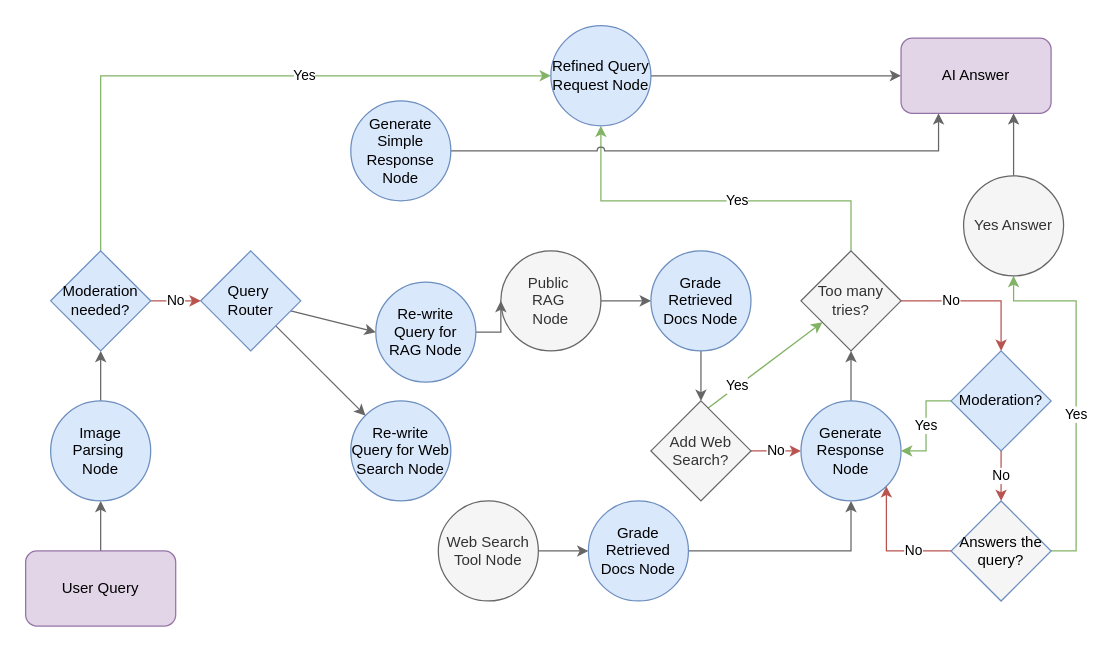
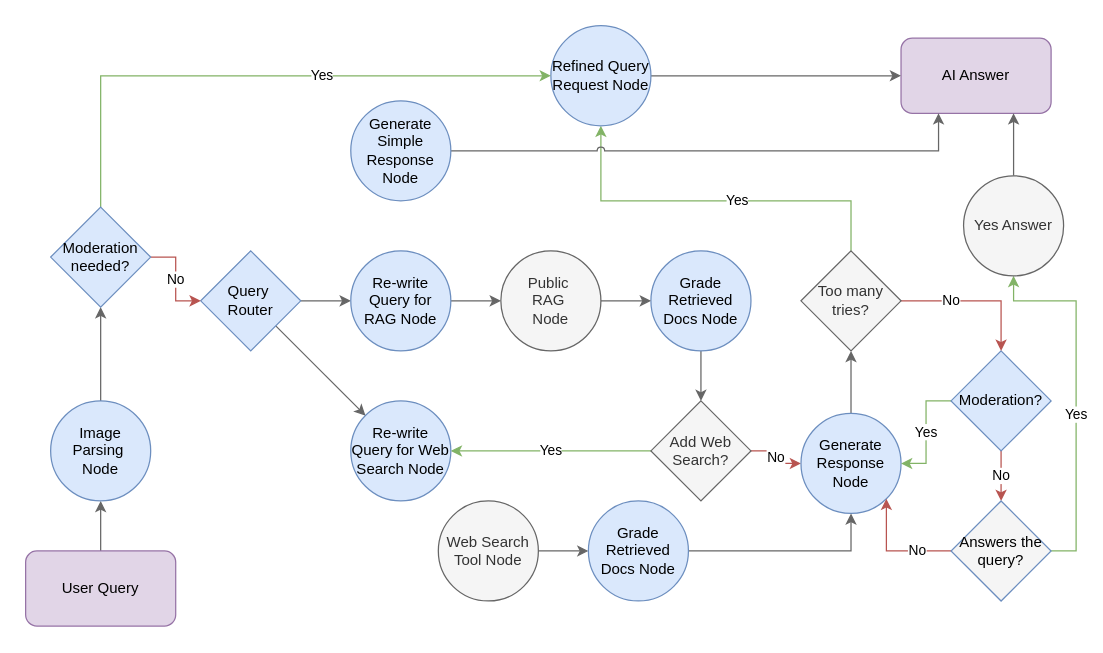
node "Moderation needed?": moved (101, 301) -> (101, 257)
node "Re-write Query for RAG Node": moved (426, 332) -> (401, 301)
edge "Add Web Search?" -> "Too many tries?": now "Add Web Search?" -> "Re-write Query for Web Search Node"
node "Generate Response Node": moved (851, 451) -> (851, 463)
